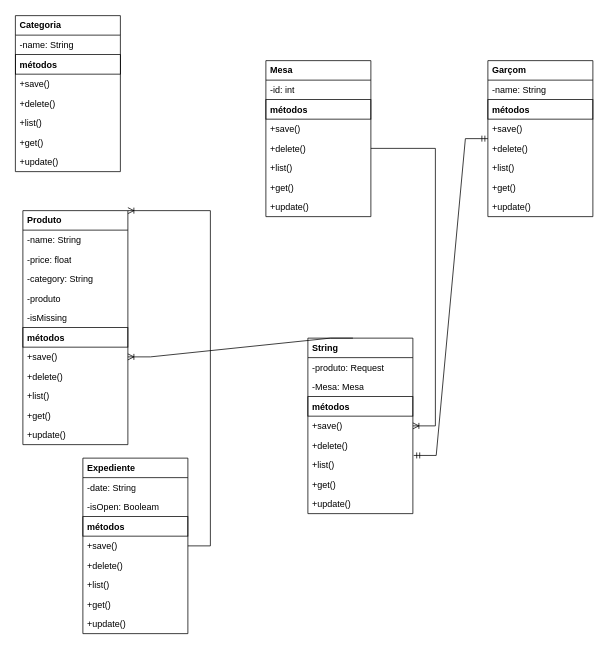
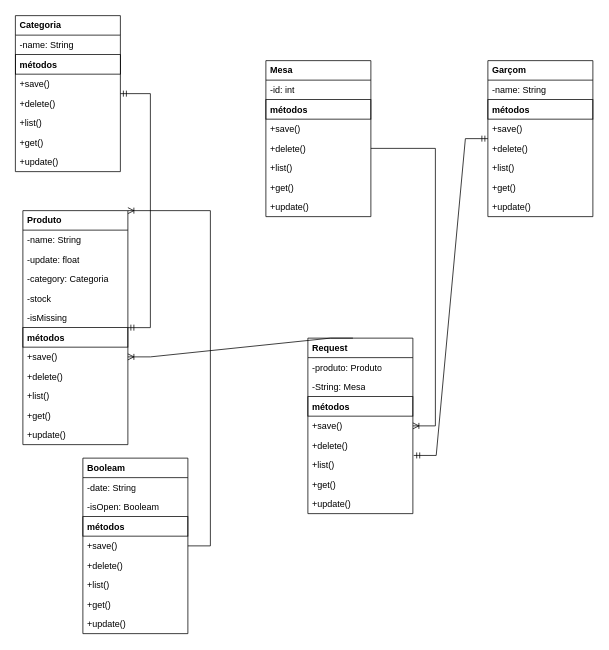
edge "Categoria" -- "Produto": added
node "-price: float": label "-price: float" -> "-update: float"
node "-category: String": label "-category: String" -> "-category: Categoria"
node "-produto": label "-produto" -> "-stock"
node "String": label "String" -> "Request"
node "-produto: Request": label "-produto: Request" -> "-produto: Produto"
node "-Mesa: Mesa": label "-Mesa: Mesa" -> "-String: Mesa"
node "Expediente": label "Expediente" -> "Booleam"
